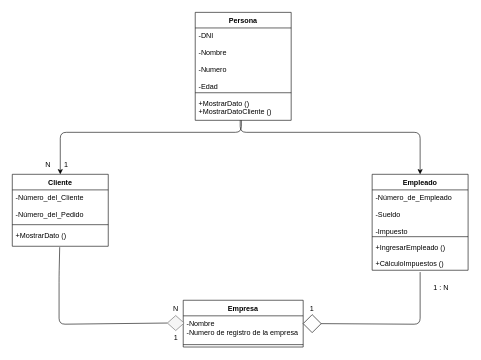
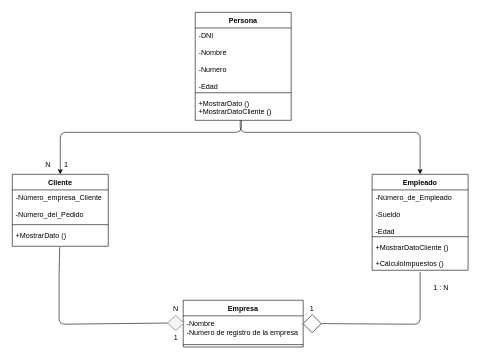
node "-Número_del_Cliente -Número_del_Pedido": label "-Número_del_Cliente -Número_del_Pedido" -> "-Número_empresa_Cliente -Número_del_Pedido"
node "-Número_de_Empleado -Sueldo -Impuesto": label "-Número_de_Empleado -Sueldo -Impuesto" -> "-Número_de_Empleado -Sueldo -Edad"
node "+IngresarEmpleado () +CálculoImpuestos ()": label "+IngresarEmpleado () +CálculoImpuestos ()" -> "+MostrarDatoCliente () +CálculoImpuestos ()"
